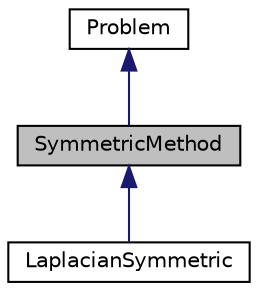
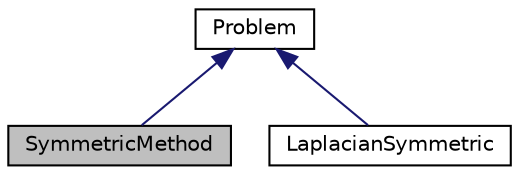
edge "LaplacianSymmetric" -> "SymmetricMethod": now "LaplacianSymmetric" -> "Problem"
